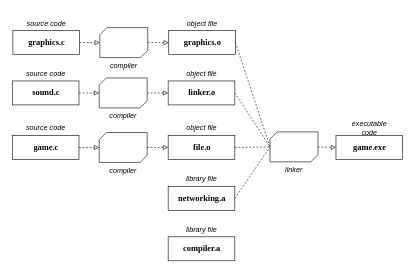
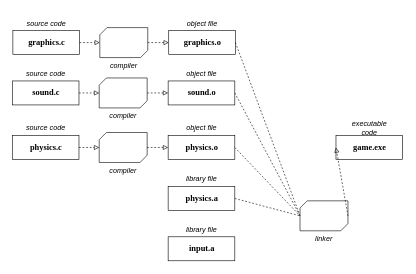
node "linker.o": label "linker.o" -> "sound.o"
node "game.c": label "game.c" -> "physics.c"
node "file.o": label "file.o" -> "physics.o"
node "linker": moved (294, 147) -> (324, 216)
node "networking.a": label "networking.a" -> "physics.a"
node "compiler.a": label "compiler.a" -> "input.a"
